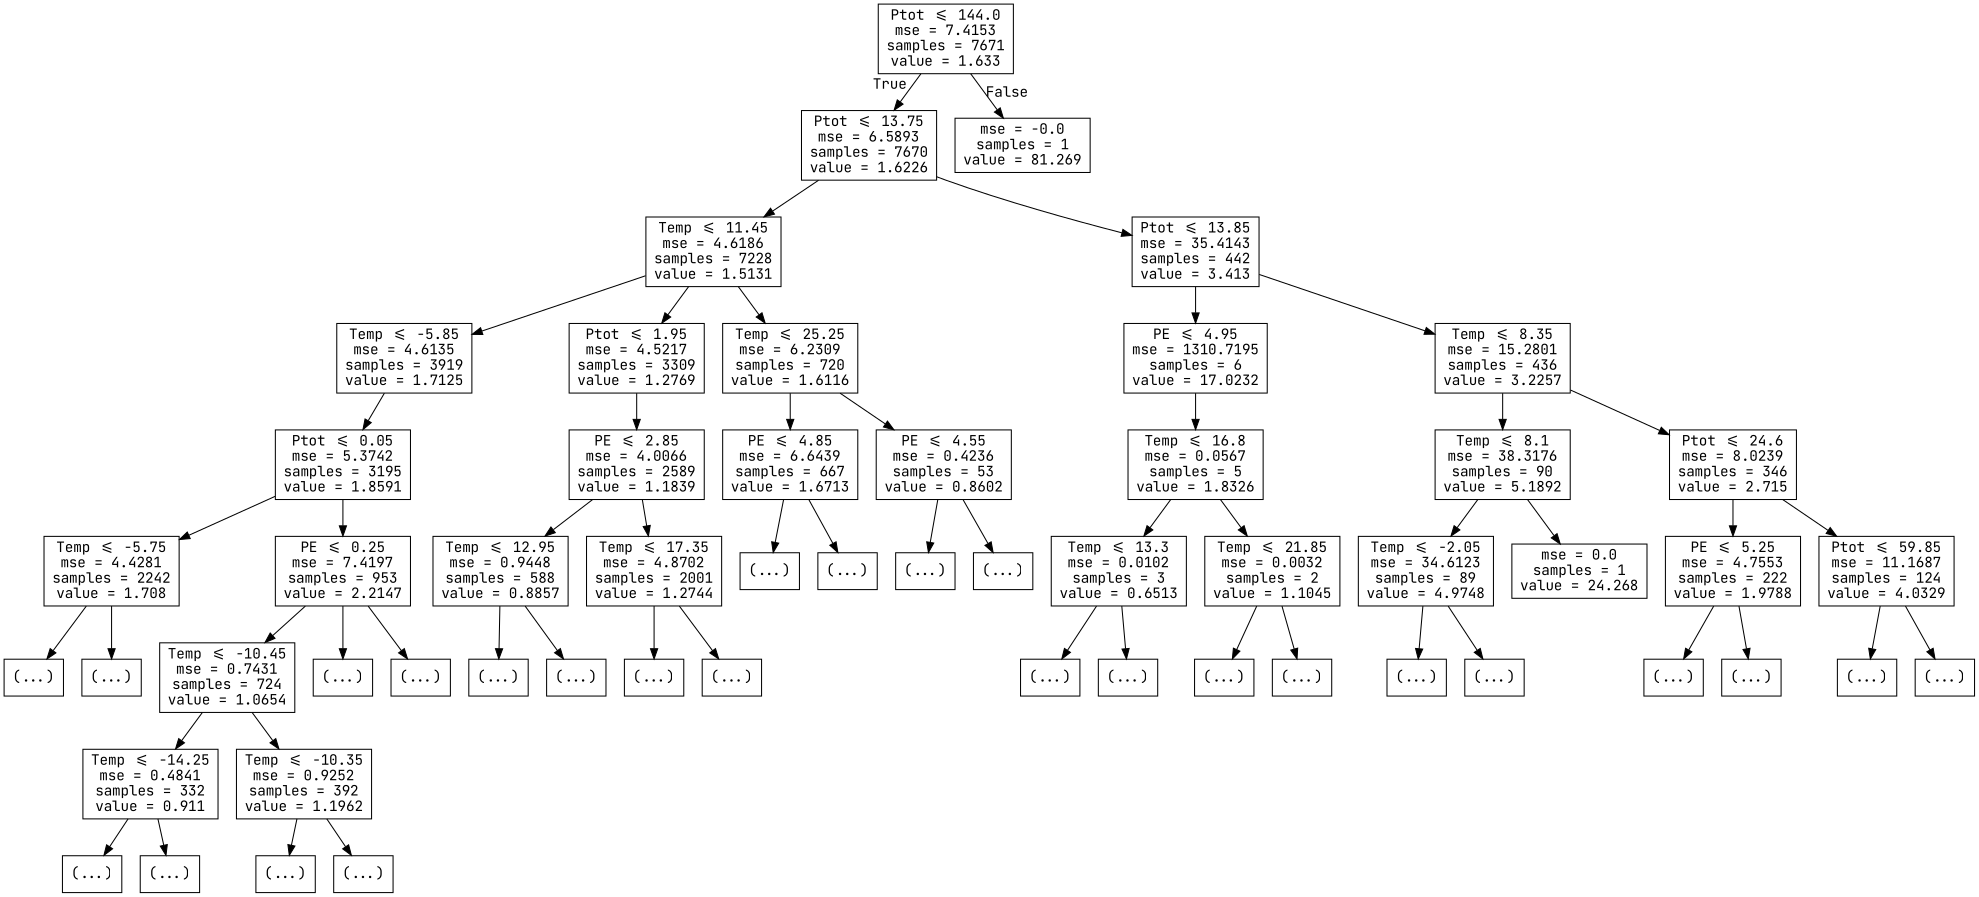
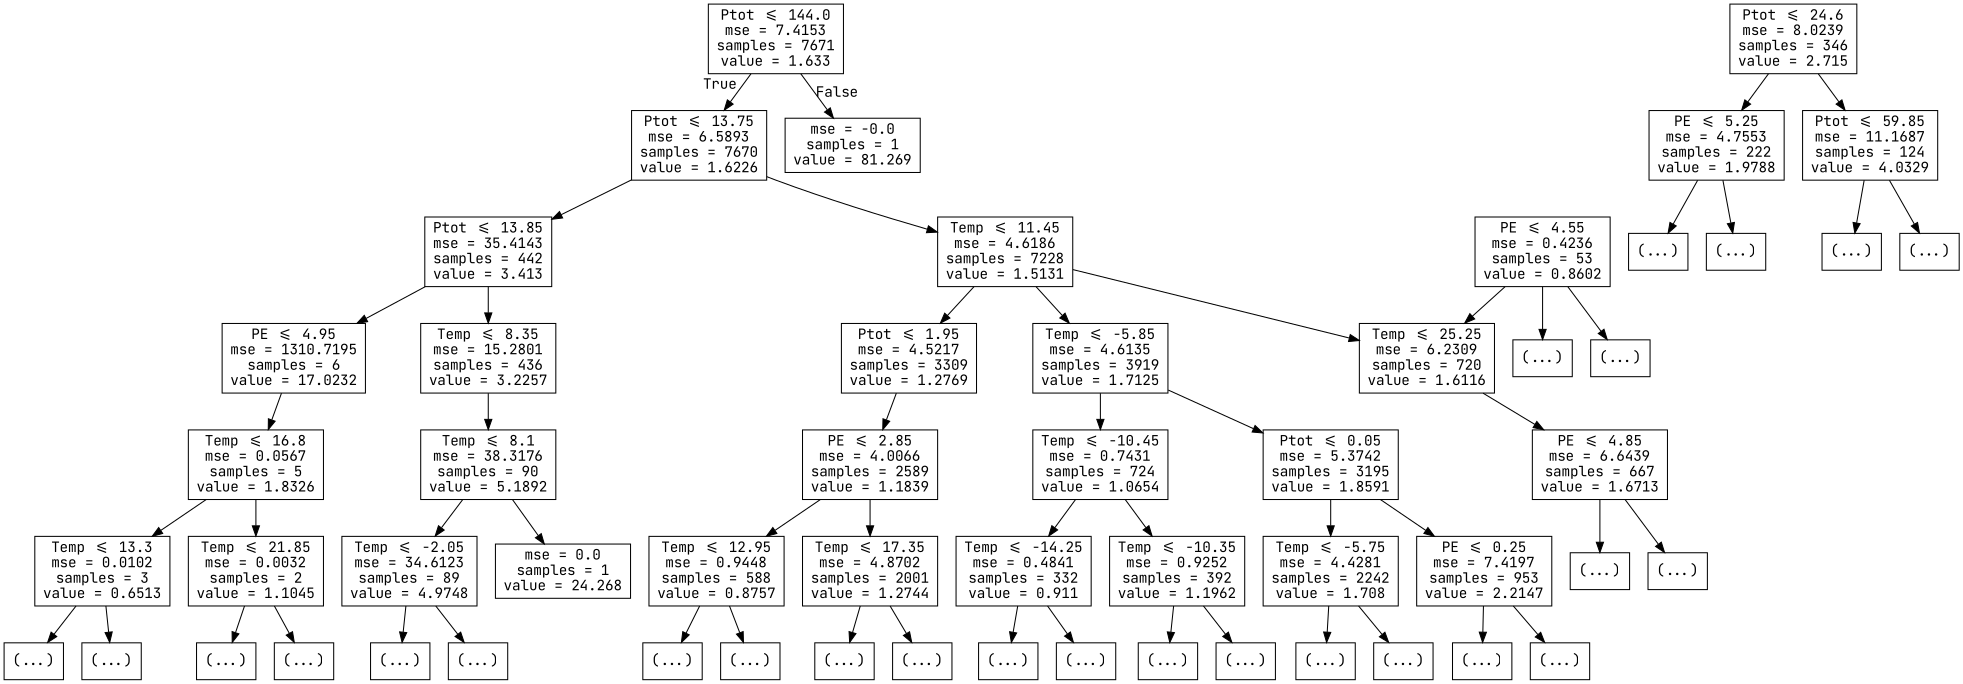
edge "Temp <= 25.25 mse = 6.2309 samples = 720 value = 1.6116" -> "PE <= 4.55 mse = 0.4236 samples = 53 value = 0.8602": reversed
edge "Temp <= 8.35 mse = 15.2801 samples = 436 value = 3.2257" -> "Ptot <= 24.6 mse = 8.0239 samples = 346 value = 2.715": removed
node "Temp <= 12.95 mse = 0.9448 samples = 588 value = 0.8857": label "Temp <= 12.95 mse = 0.9448 samples = 588 value = 0.8857" -> "Temp <= 12.95 mse = 0.9448 samples = 588 value = 0.8757"
edge "PE <= 0.25 mse = 7.4197 samples = 953 value = 2.2147" -> "Temp <= -10.45 mse = 0.7431 samples = 724 value = 1.0654": now "Temp <= -5.85 mse = 4.6135 samples = 3919 value = 1.7125" -> "Temp <= -10.45 mse = 0.7431 samples = 724 value = 1.0654"
